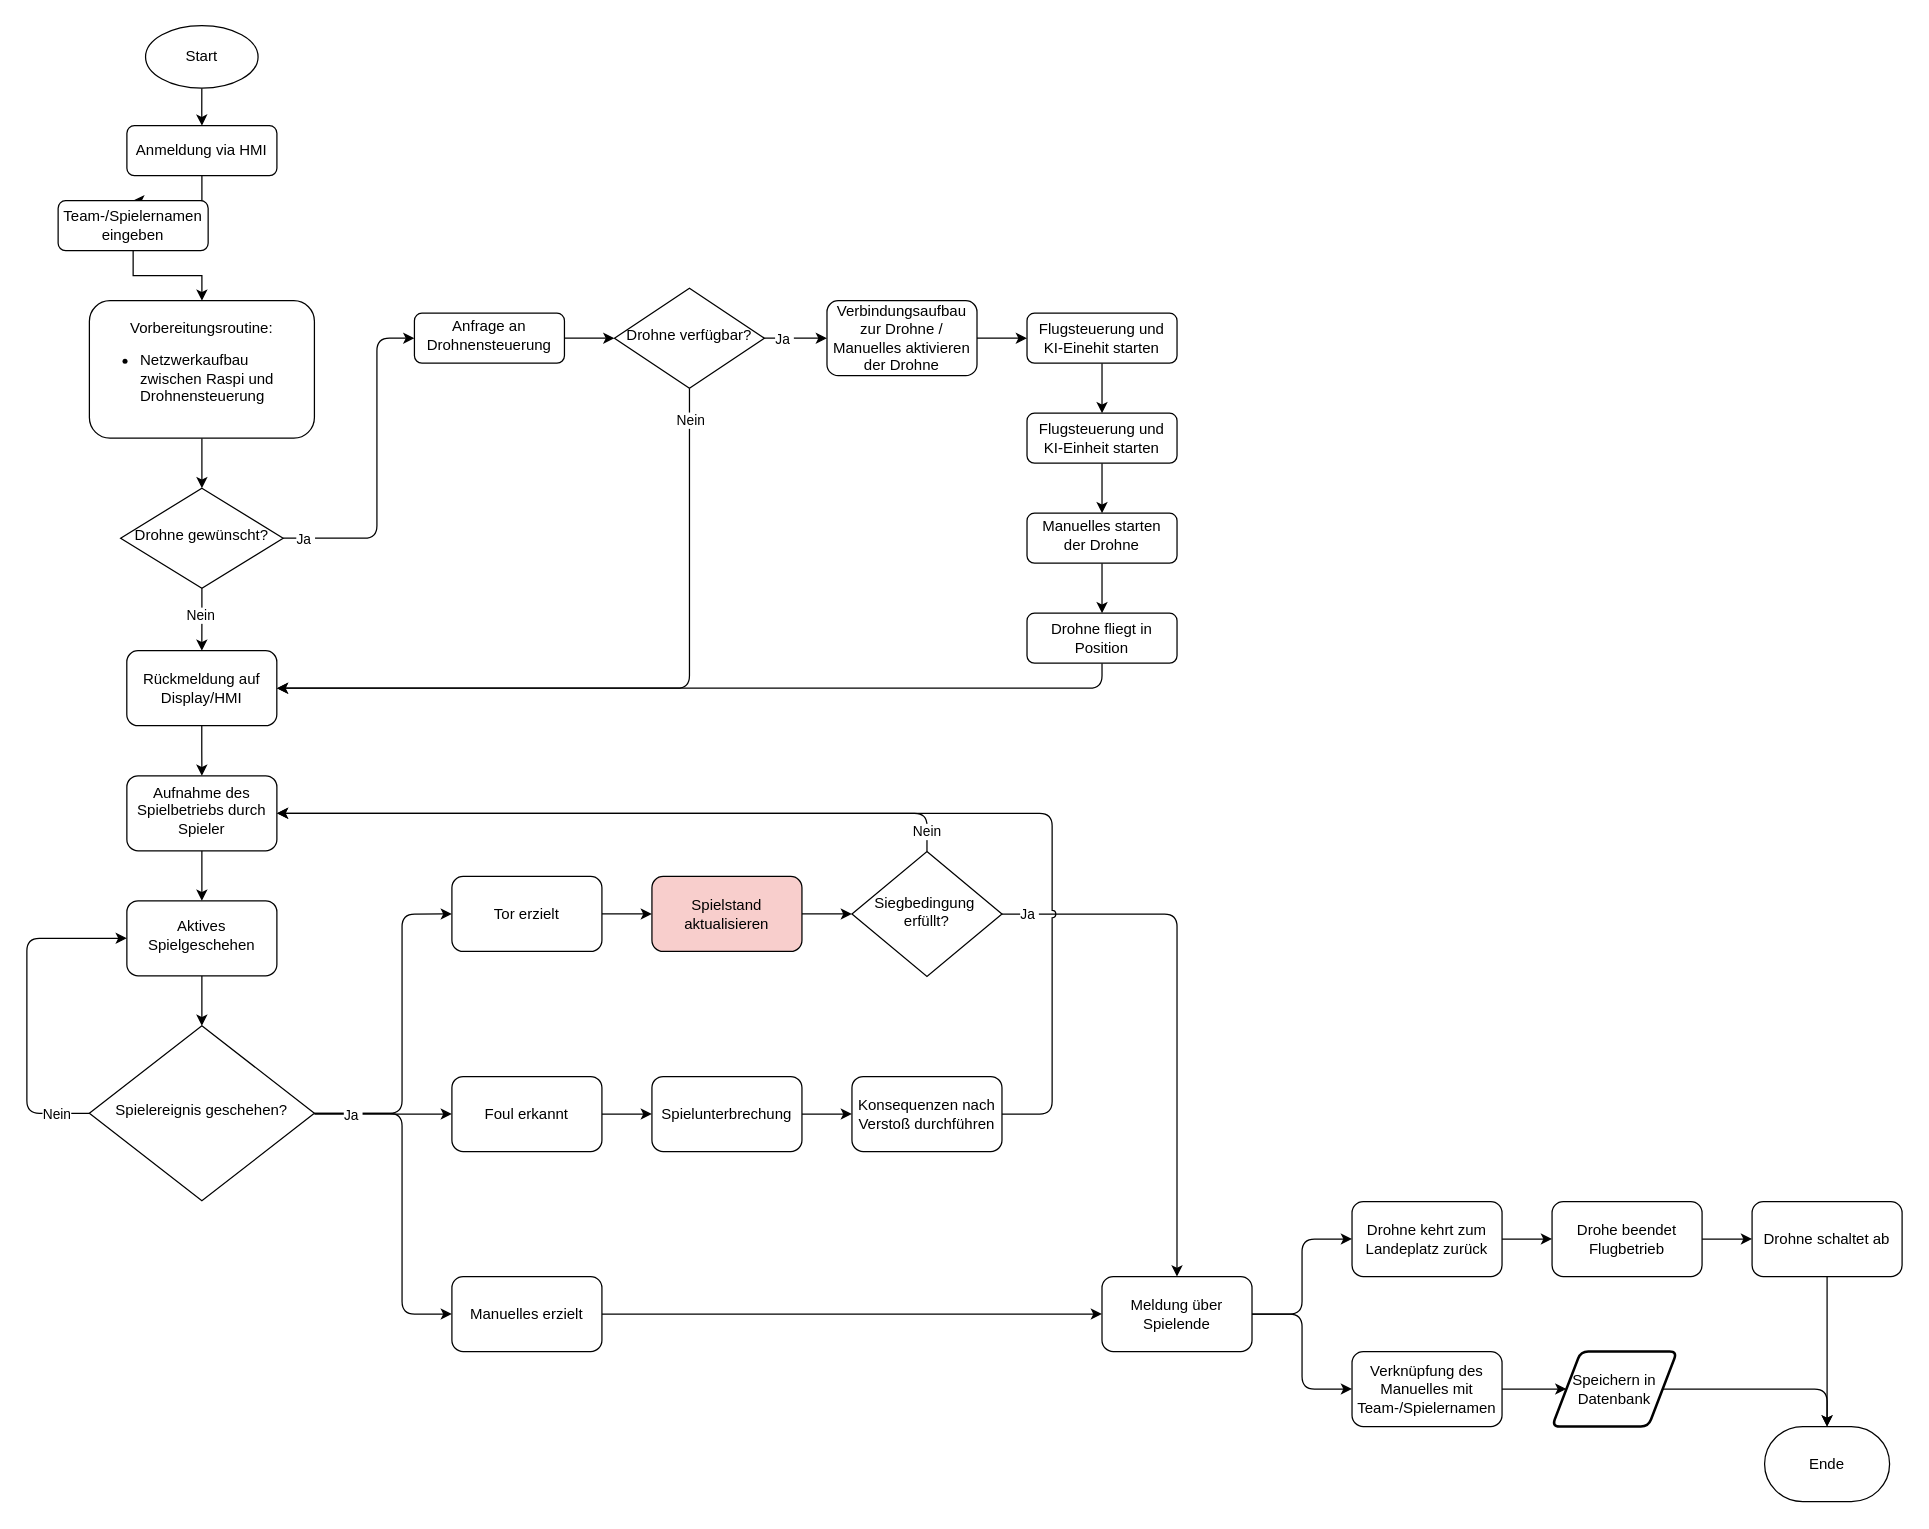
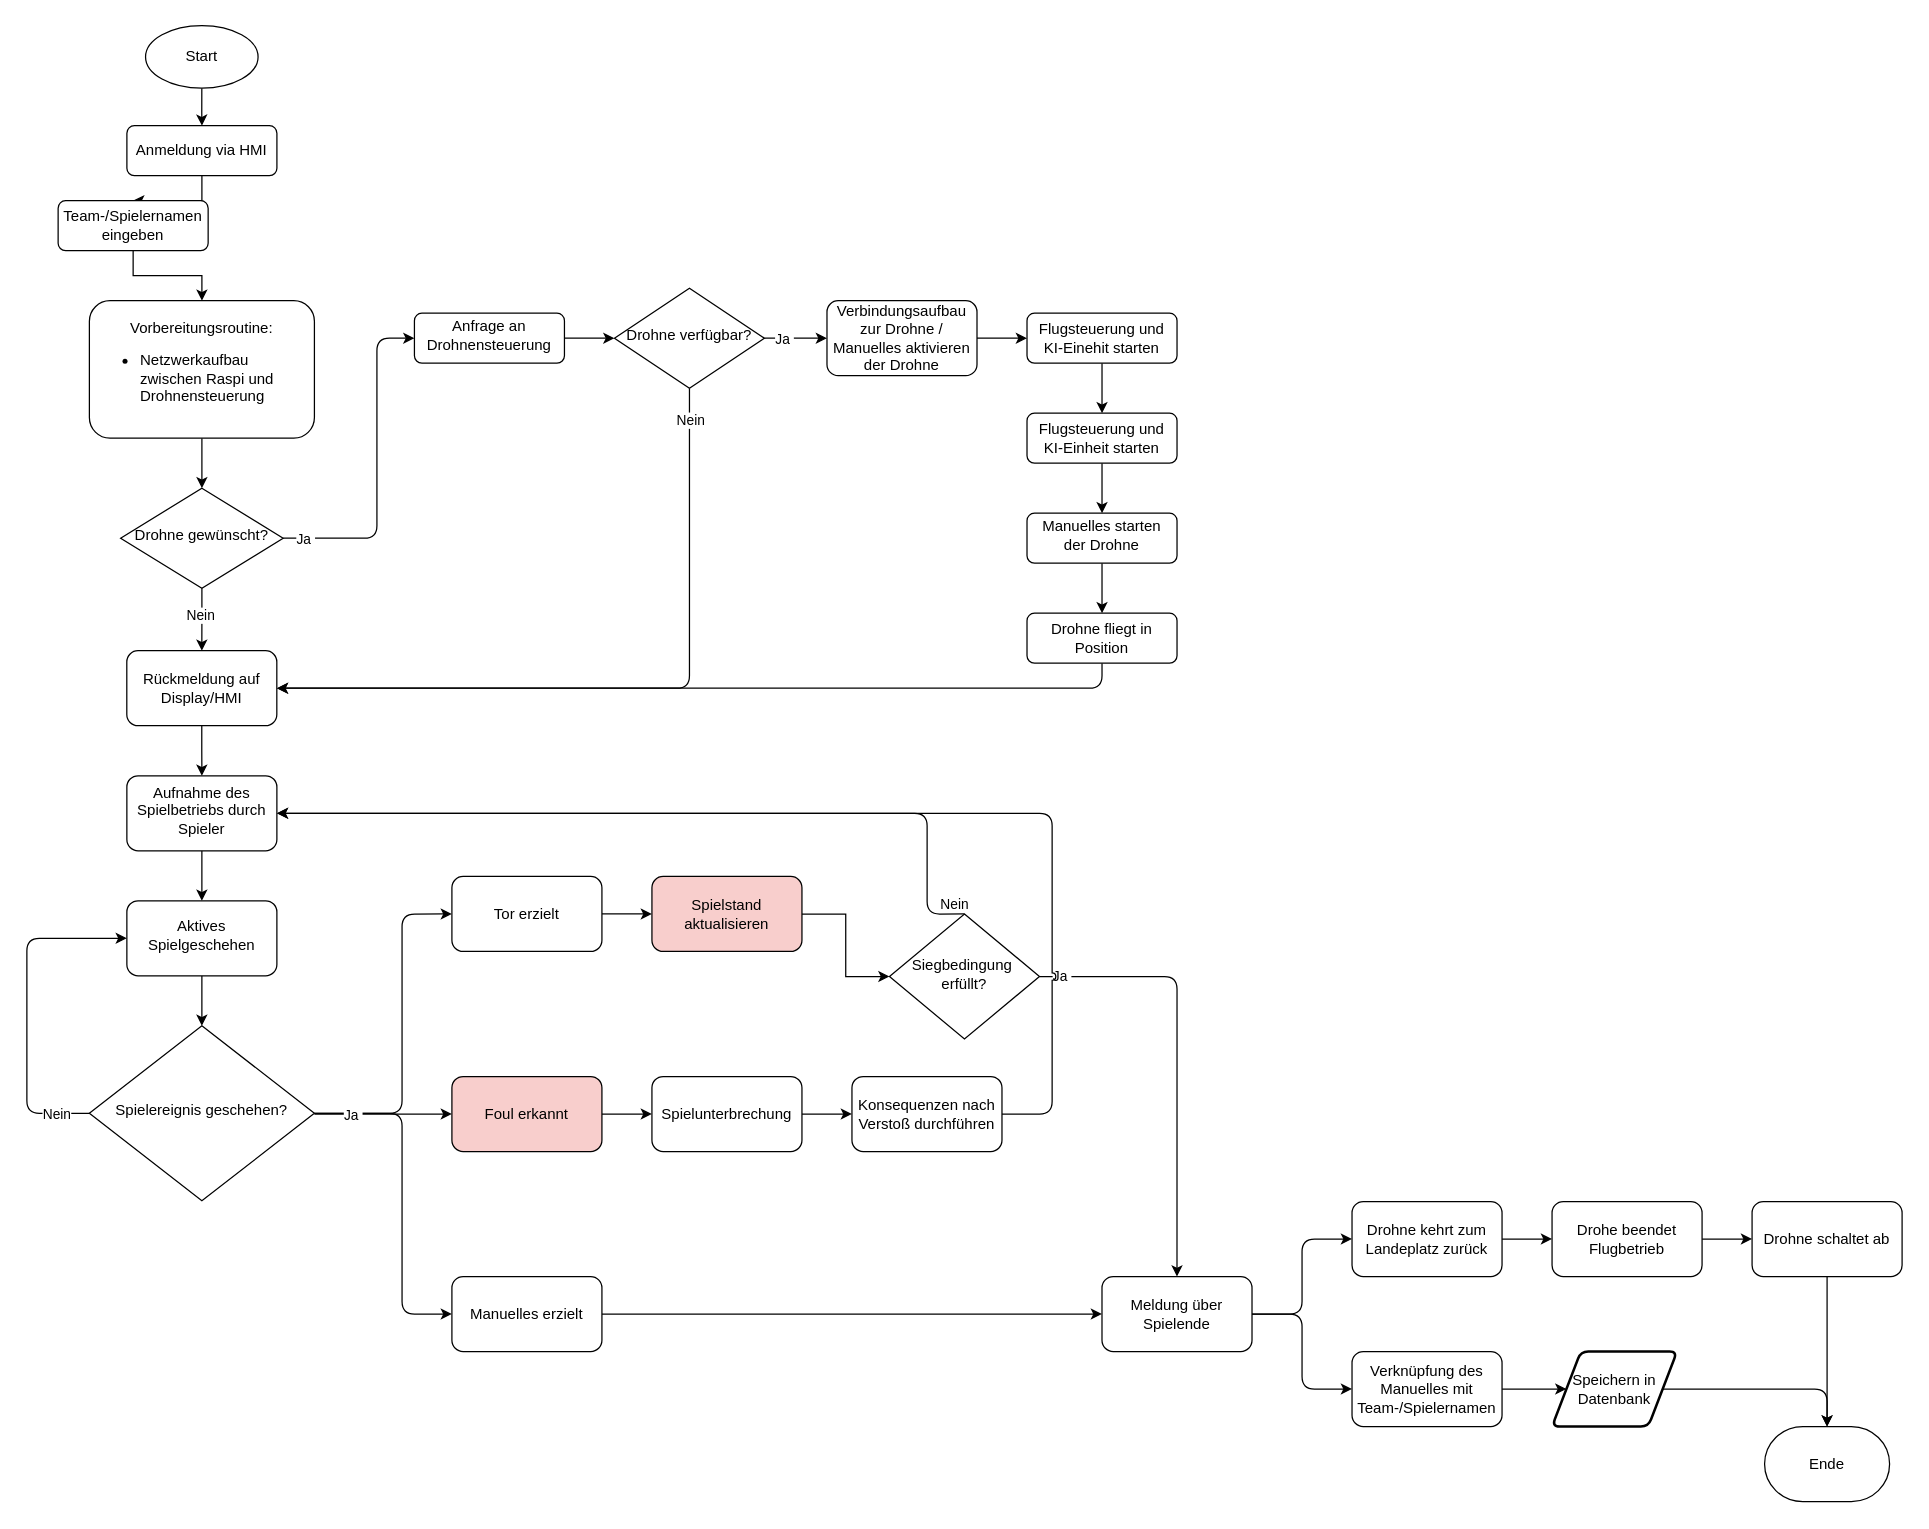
node "Siegbedingung erfüllt?": moved (927, 914) -> (964, 976)
node "Foul erkannt": fillcolor #ffffff -> #f8cecc
